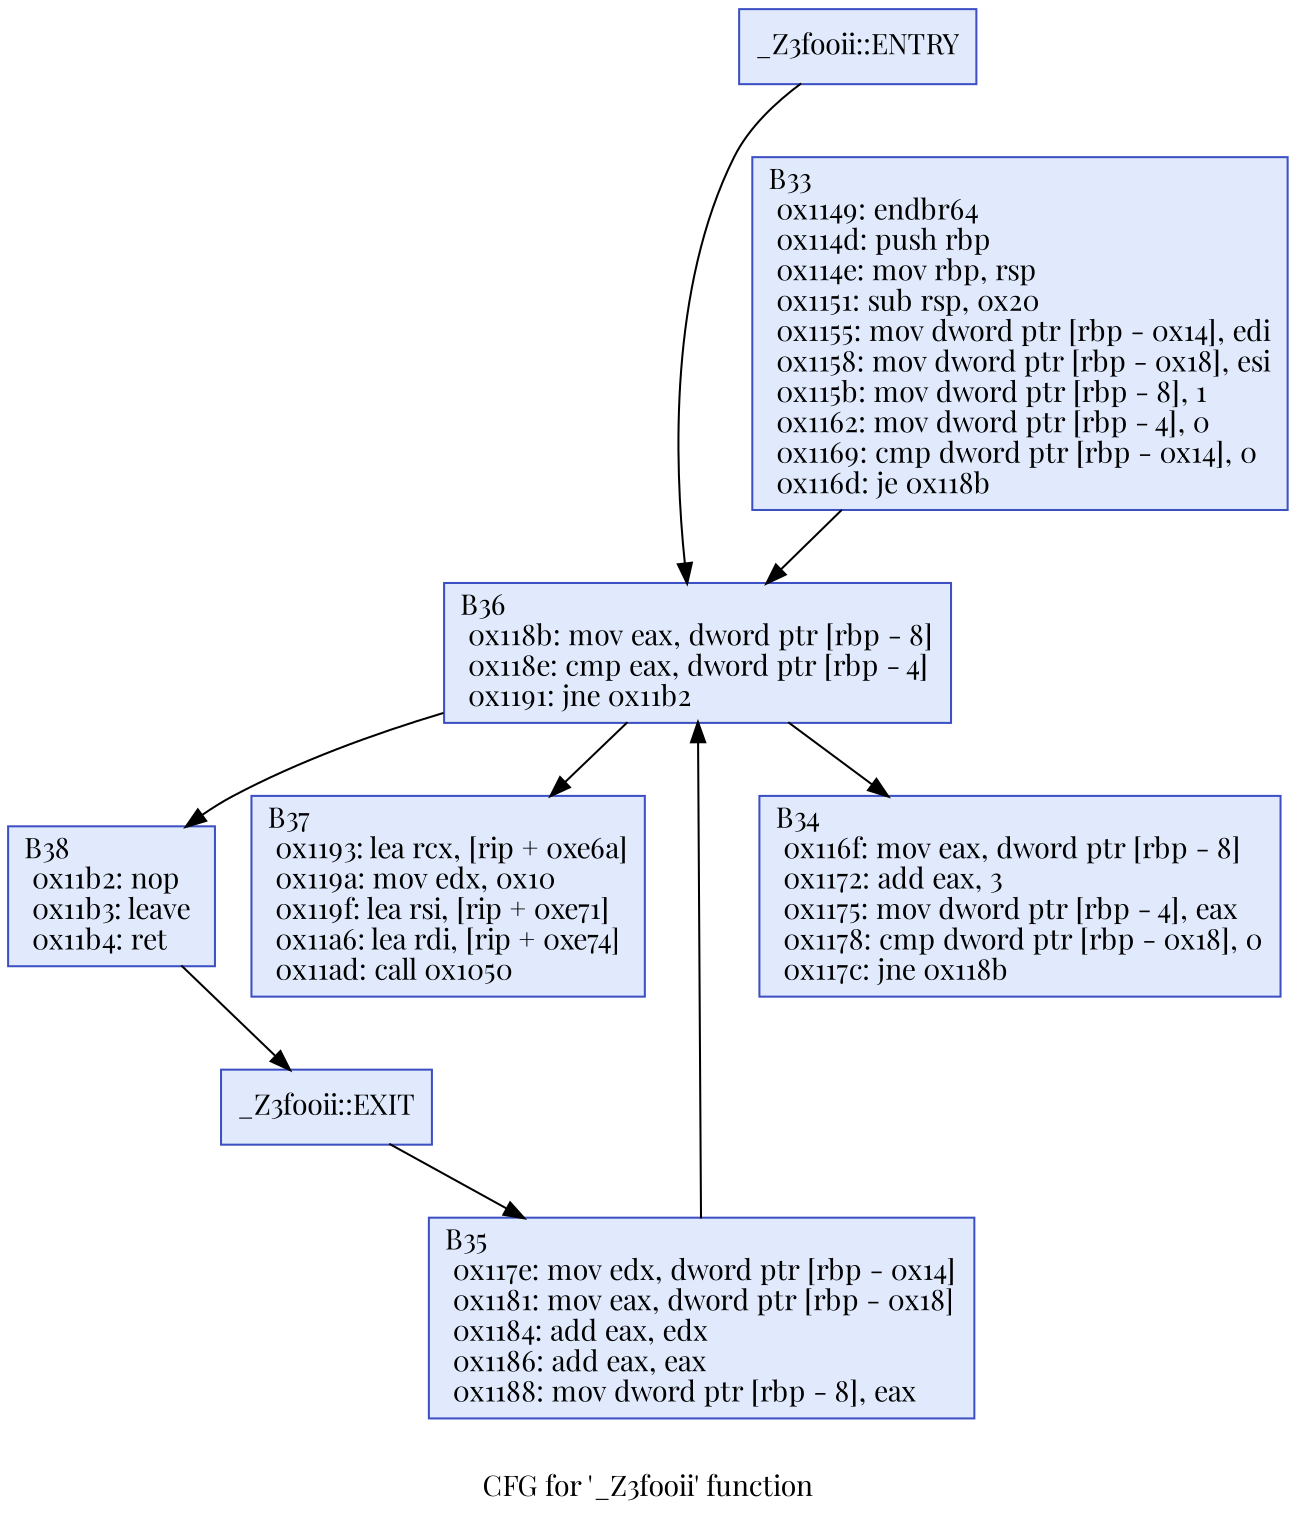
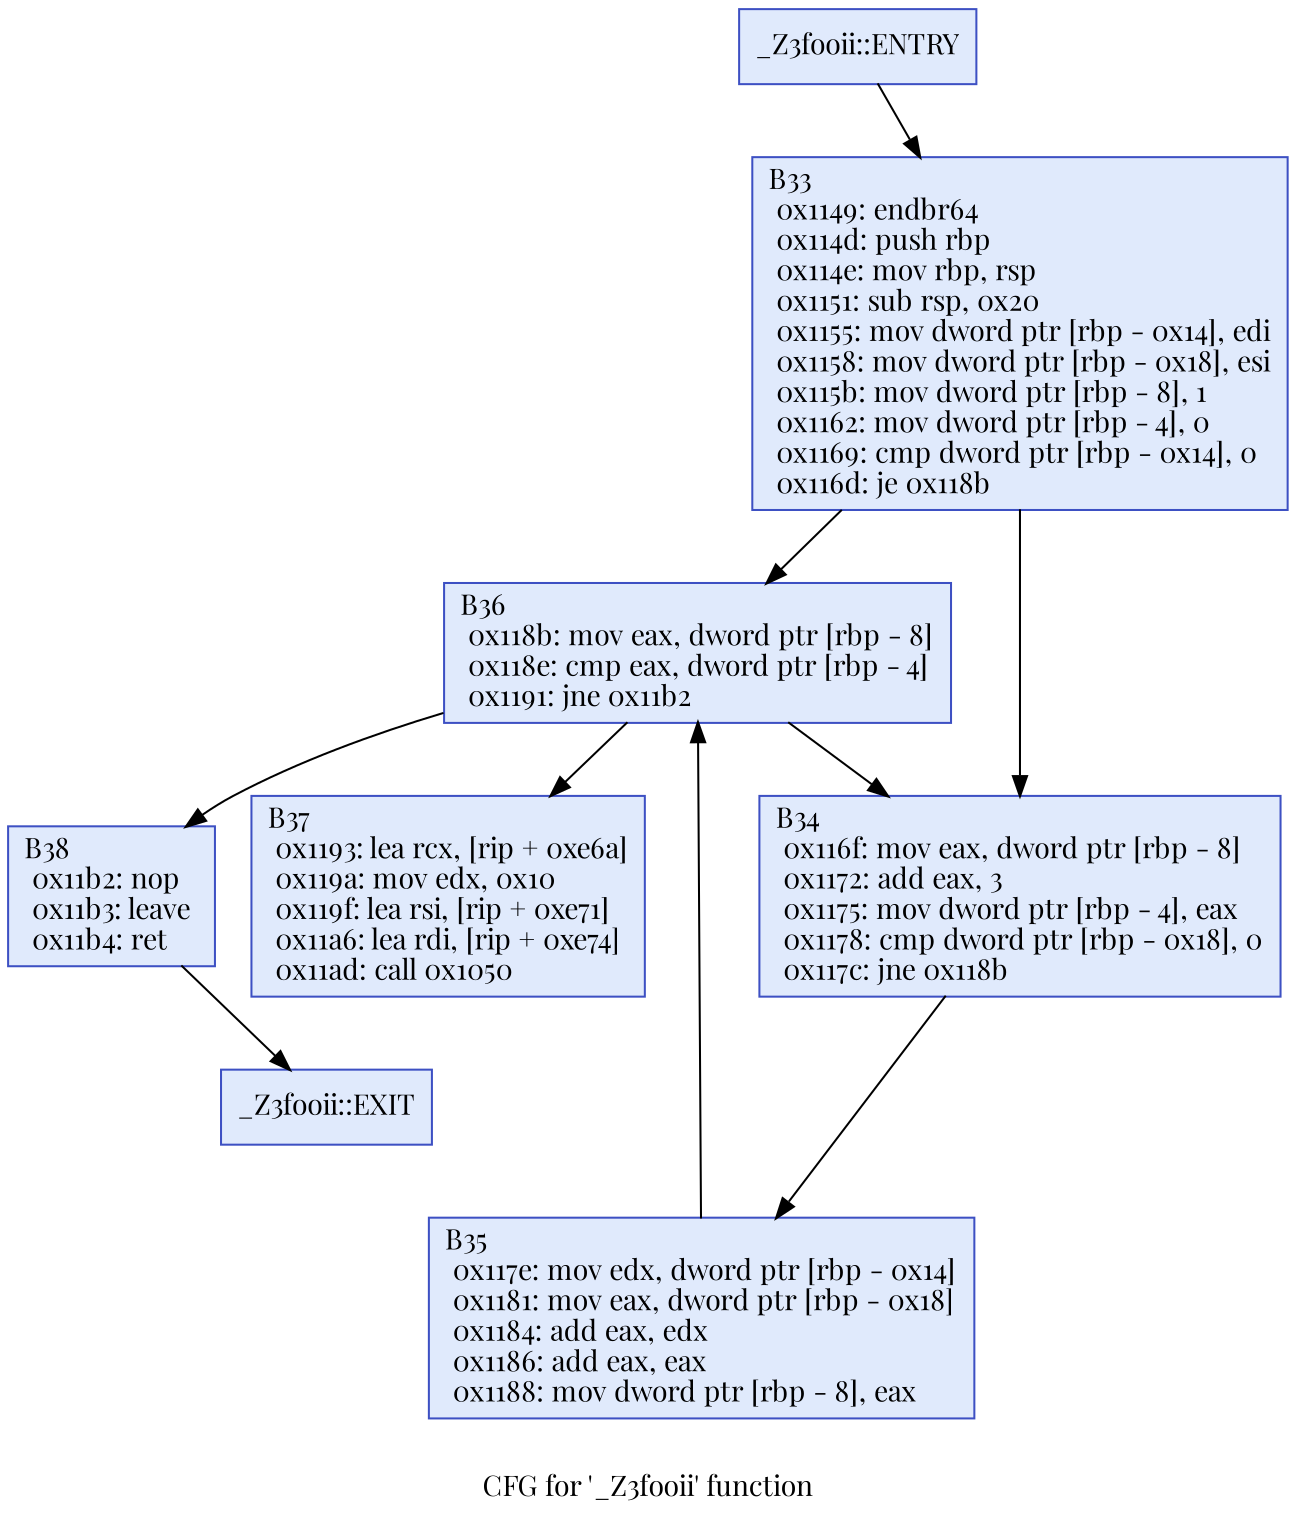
edge "_Z3fooii::ENTRY" -> "B36": now "_Z3fooii::ENTRY" -> "B33"
edge "B33" -> "B34": added
edge "_Z3fooii::EXIT" -> "B35": now "B34" -> "B35"
